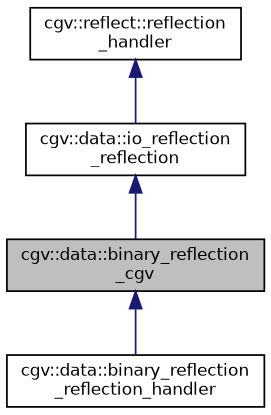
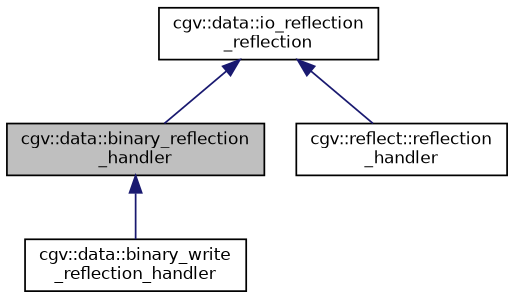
edge "cgv::data::io_reflection _reflection" -> "cgv::reflect::reflection _handler": reversed
node "cgv::data::binary_reflection _cgv": label "cgv::data::binary_reflection _cgv" -> "cgv::data::binary_reflection _handler"
node "cgv::data::binary_reflection _reflection_handler": label "cgv::data::binary_reflection _reflection_handler" -> "cgv::data::binary_write _reflection_handler"
